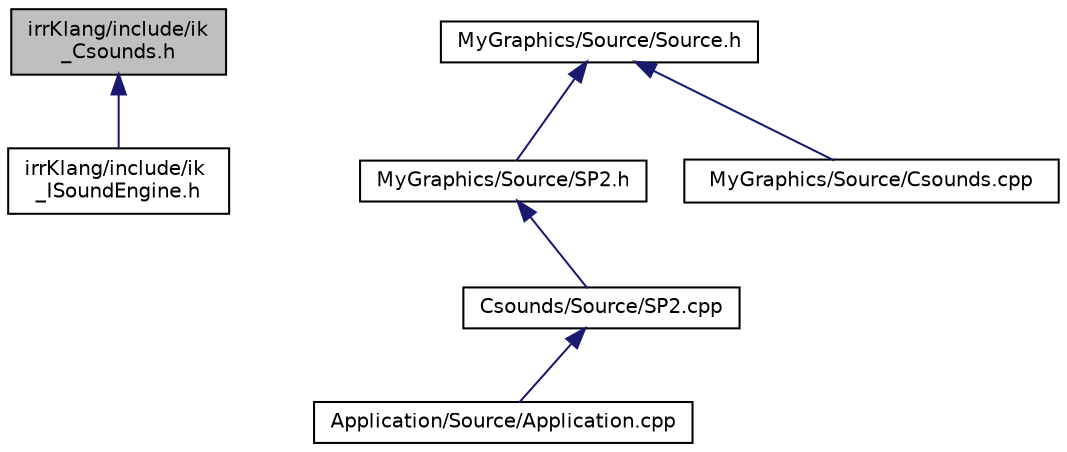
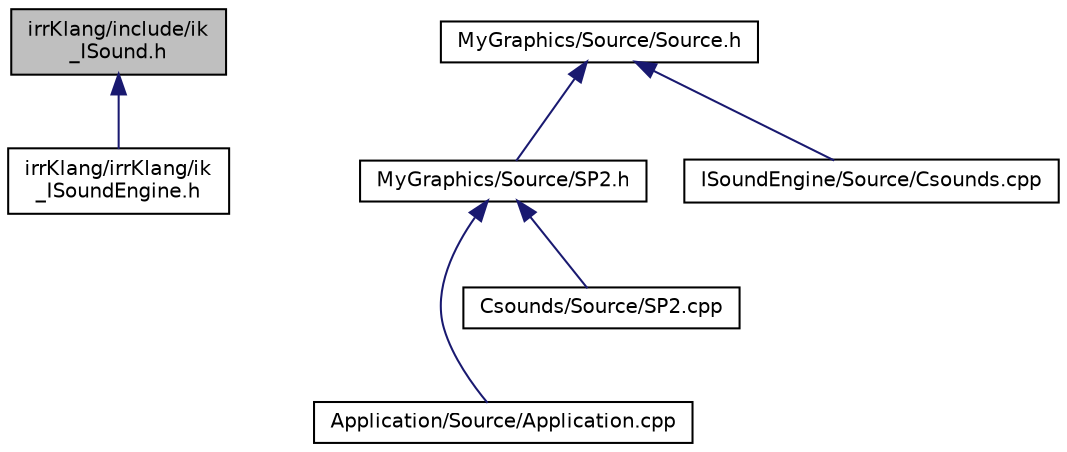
node "irrKlang/include/ik _Csounds.h": label "irrKlang/include/ik _Csounds.h" -> "irrKlang/include/ik _ISound.h"
node "irrKlang/include/ik _ISoundEngine.h": label "irrKlang/include/ik _ISoundEngine.h" -> "irrKlang/irrKlang/ik _ISoundEngine.h"
node "MyGraphics/Source/Csounds.cpp": label "MyGraphics/Source/Csounds.cpp" -> "ISoundEngine/Source/Csounds.cpp"
edge "Application/Source/Application.cpp" -> "Csounds/Source/SP2.cpp": now "Application/Source/Application.cpp" -> "MyGraphics/Source/SP2.h"
